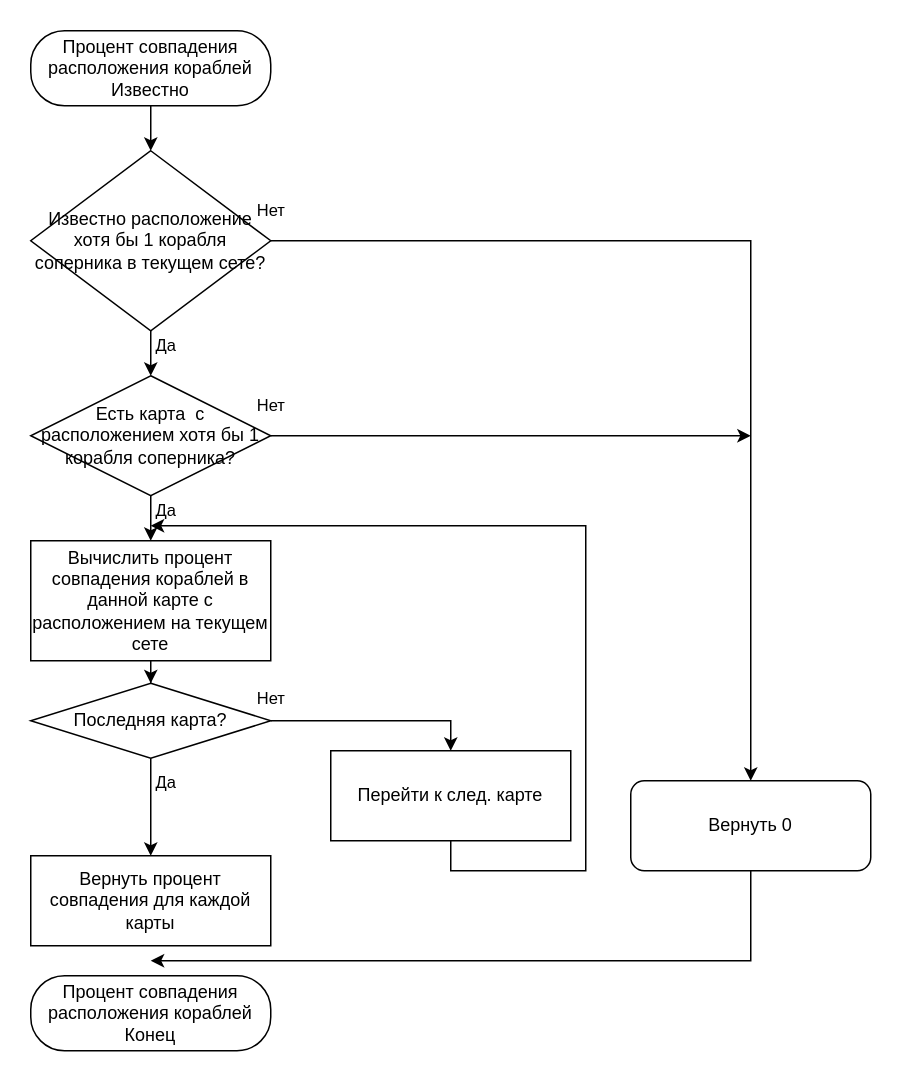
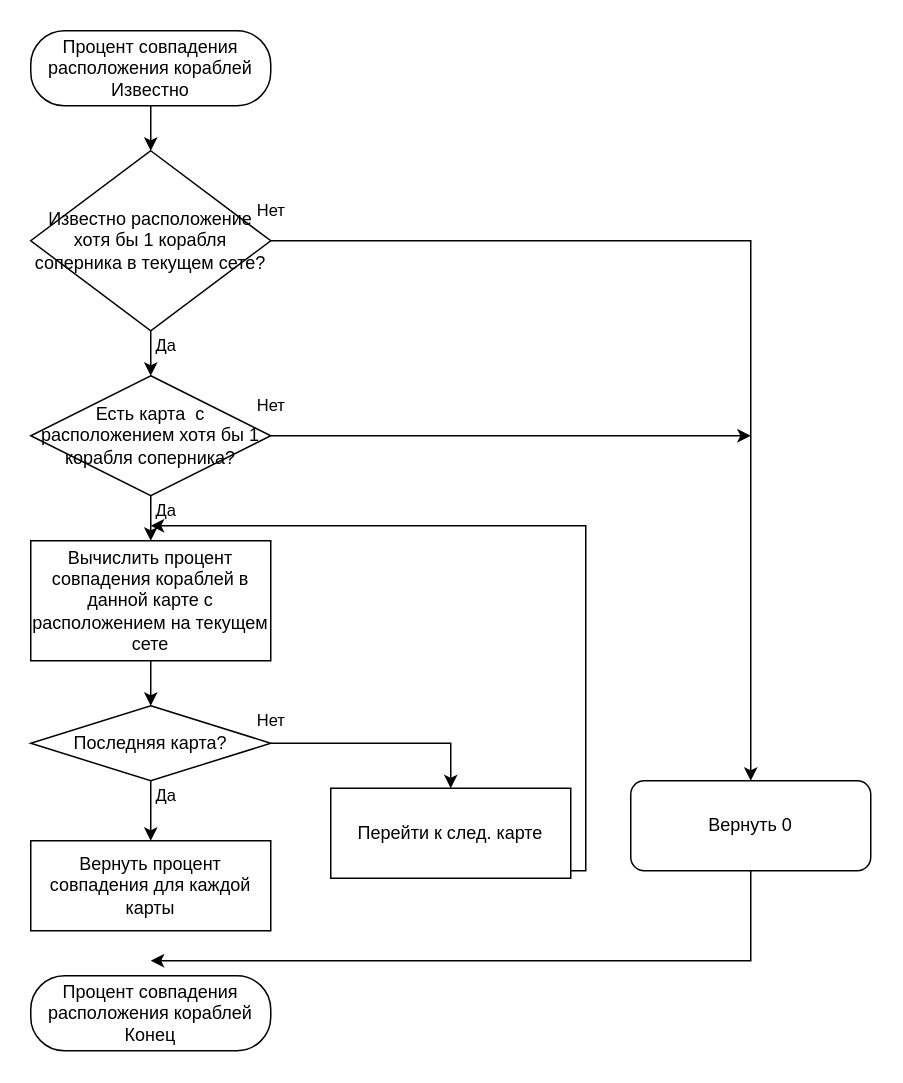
node "Последняя карта?": moved (151, 721) -> (151, 743)
node "Перейти к след. карте": moved (451, 796) -> (451, 833)
node "Вернуть процент совпадения для каждой карты": moved (151, 901) -> (151, 886)
